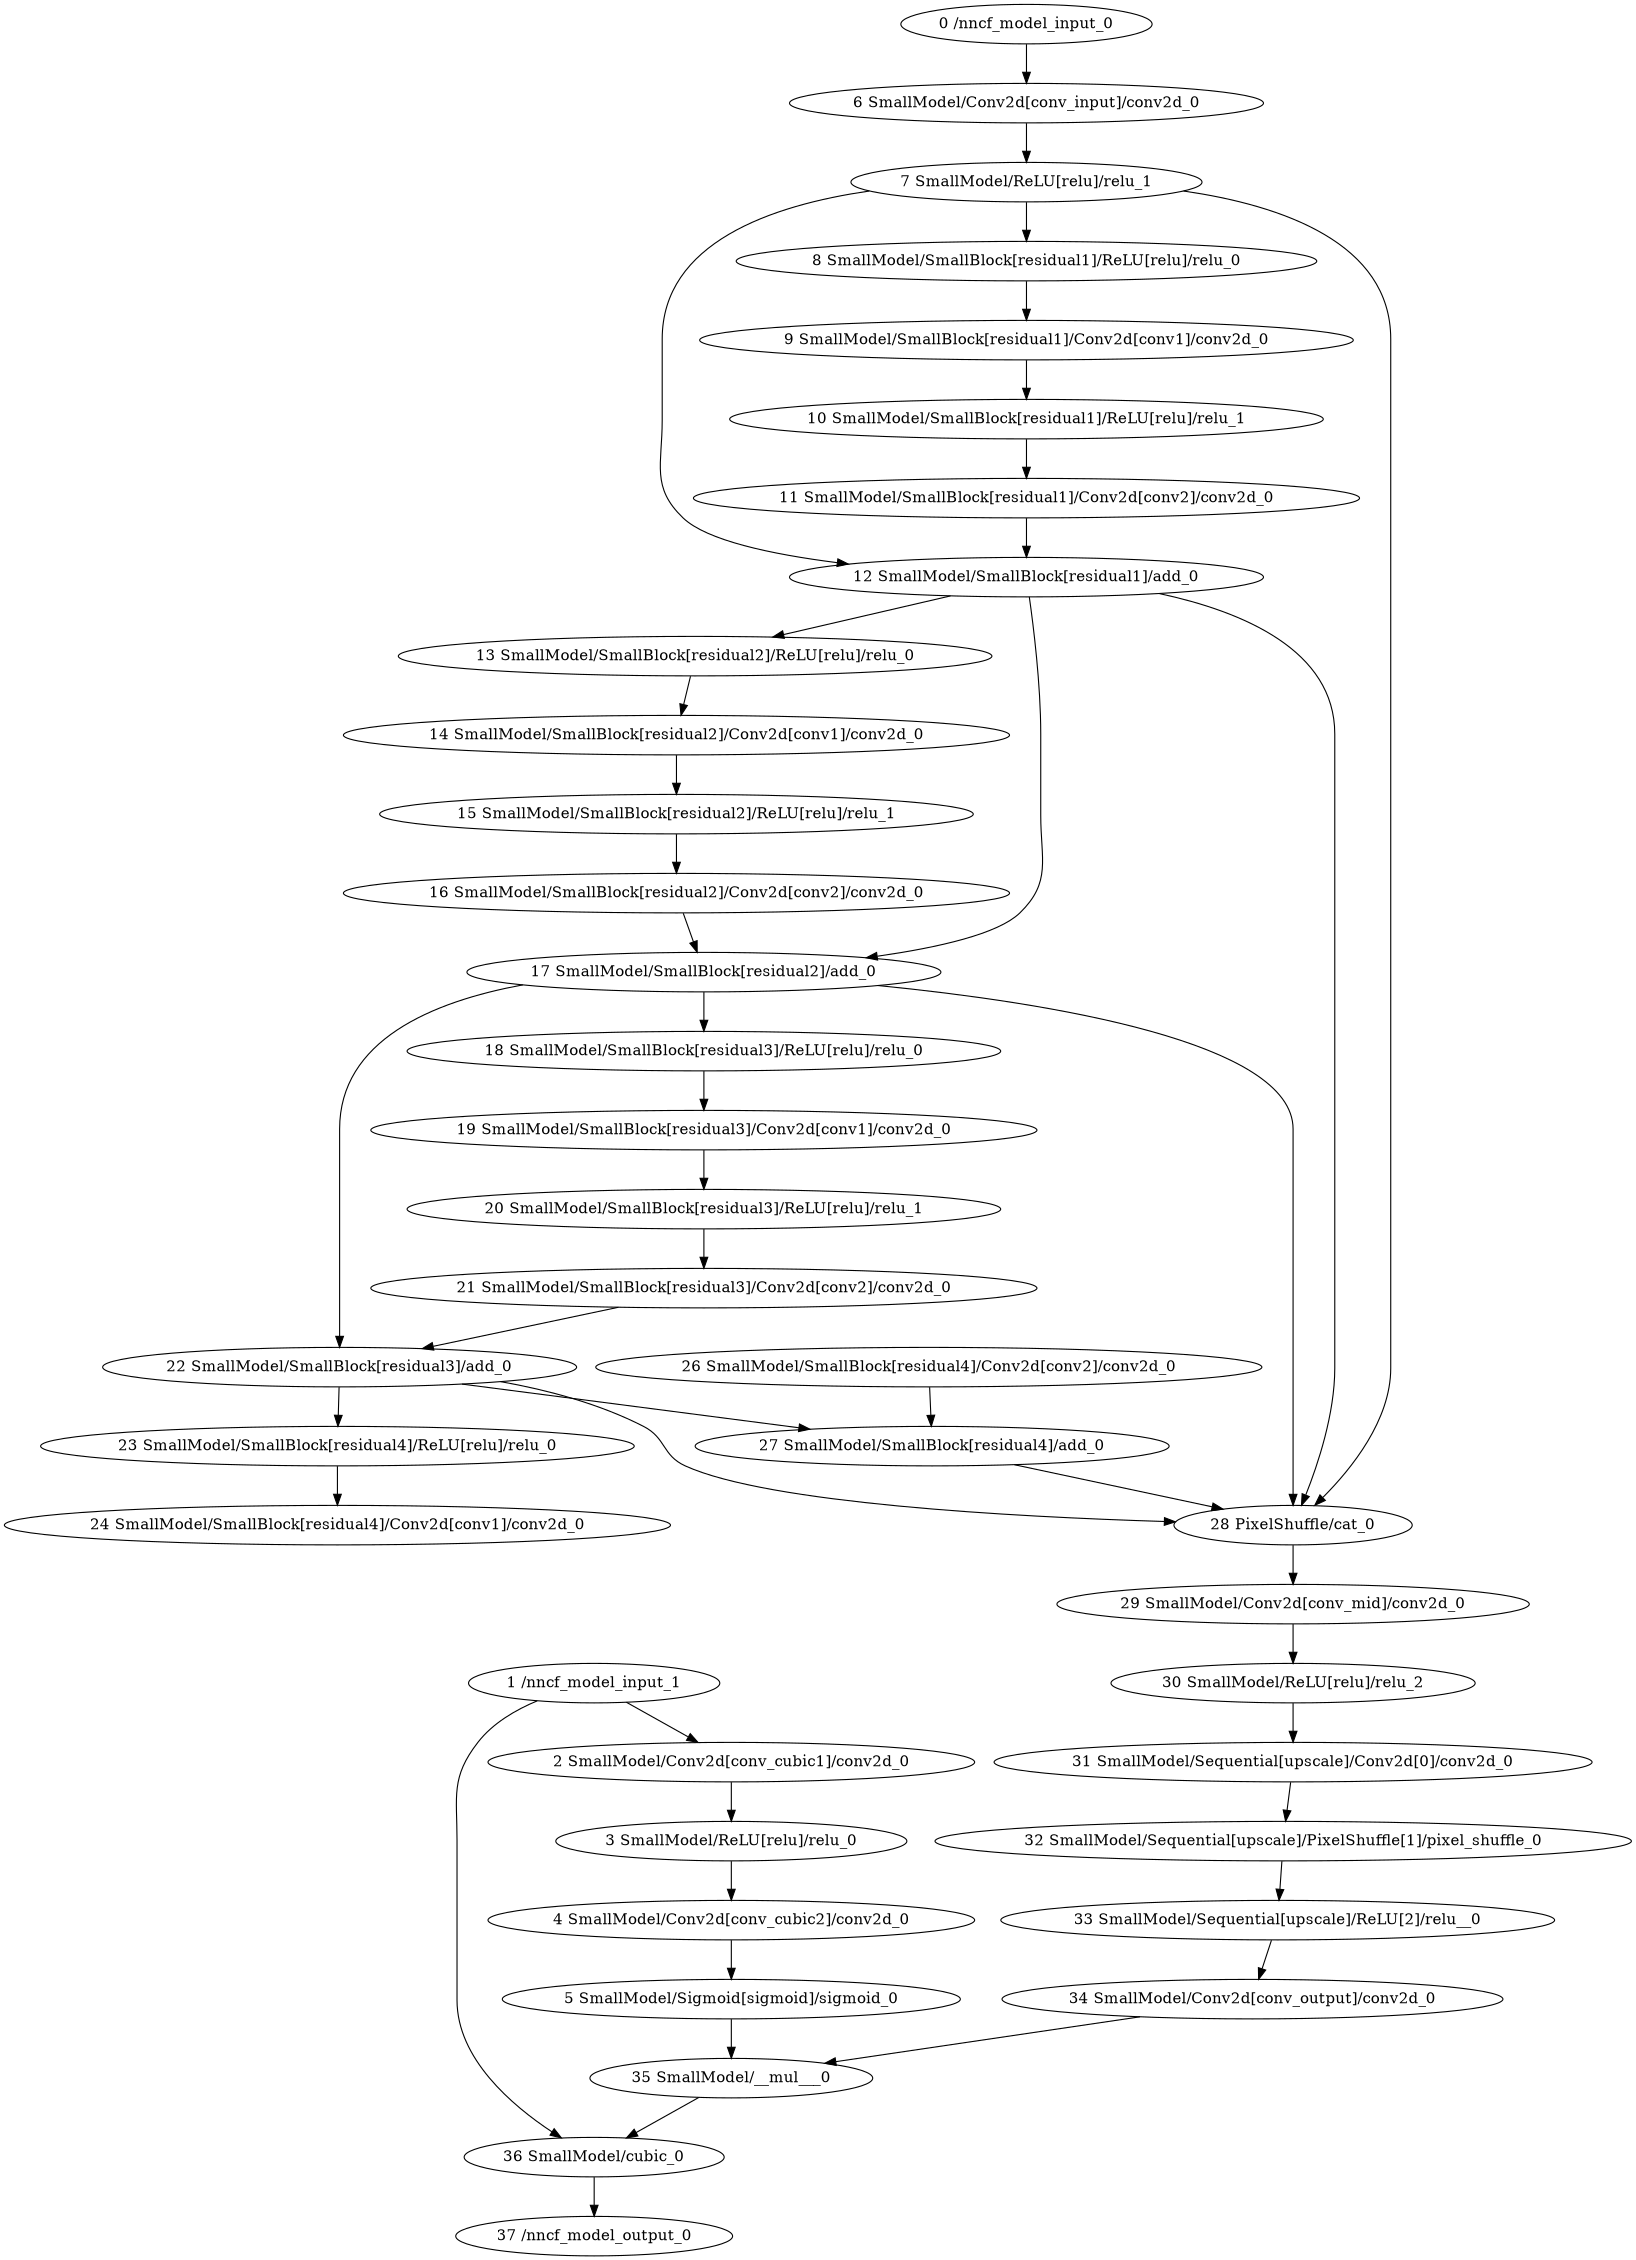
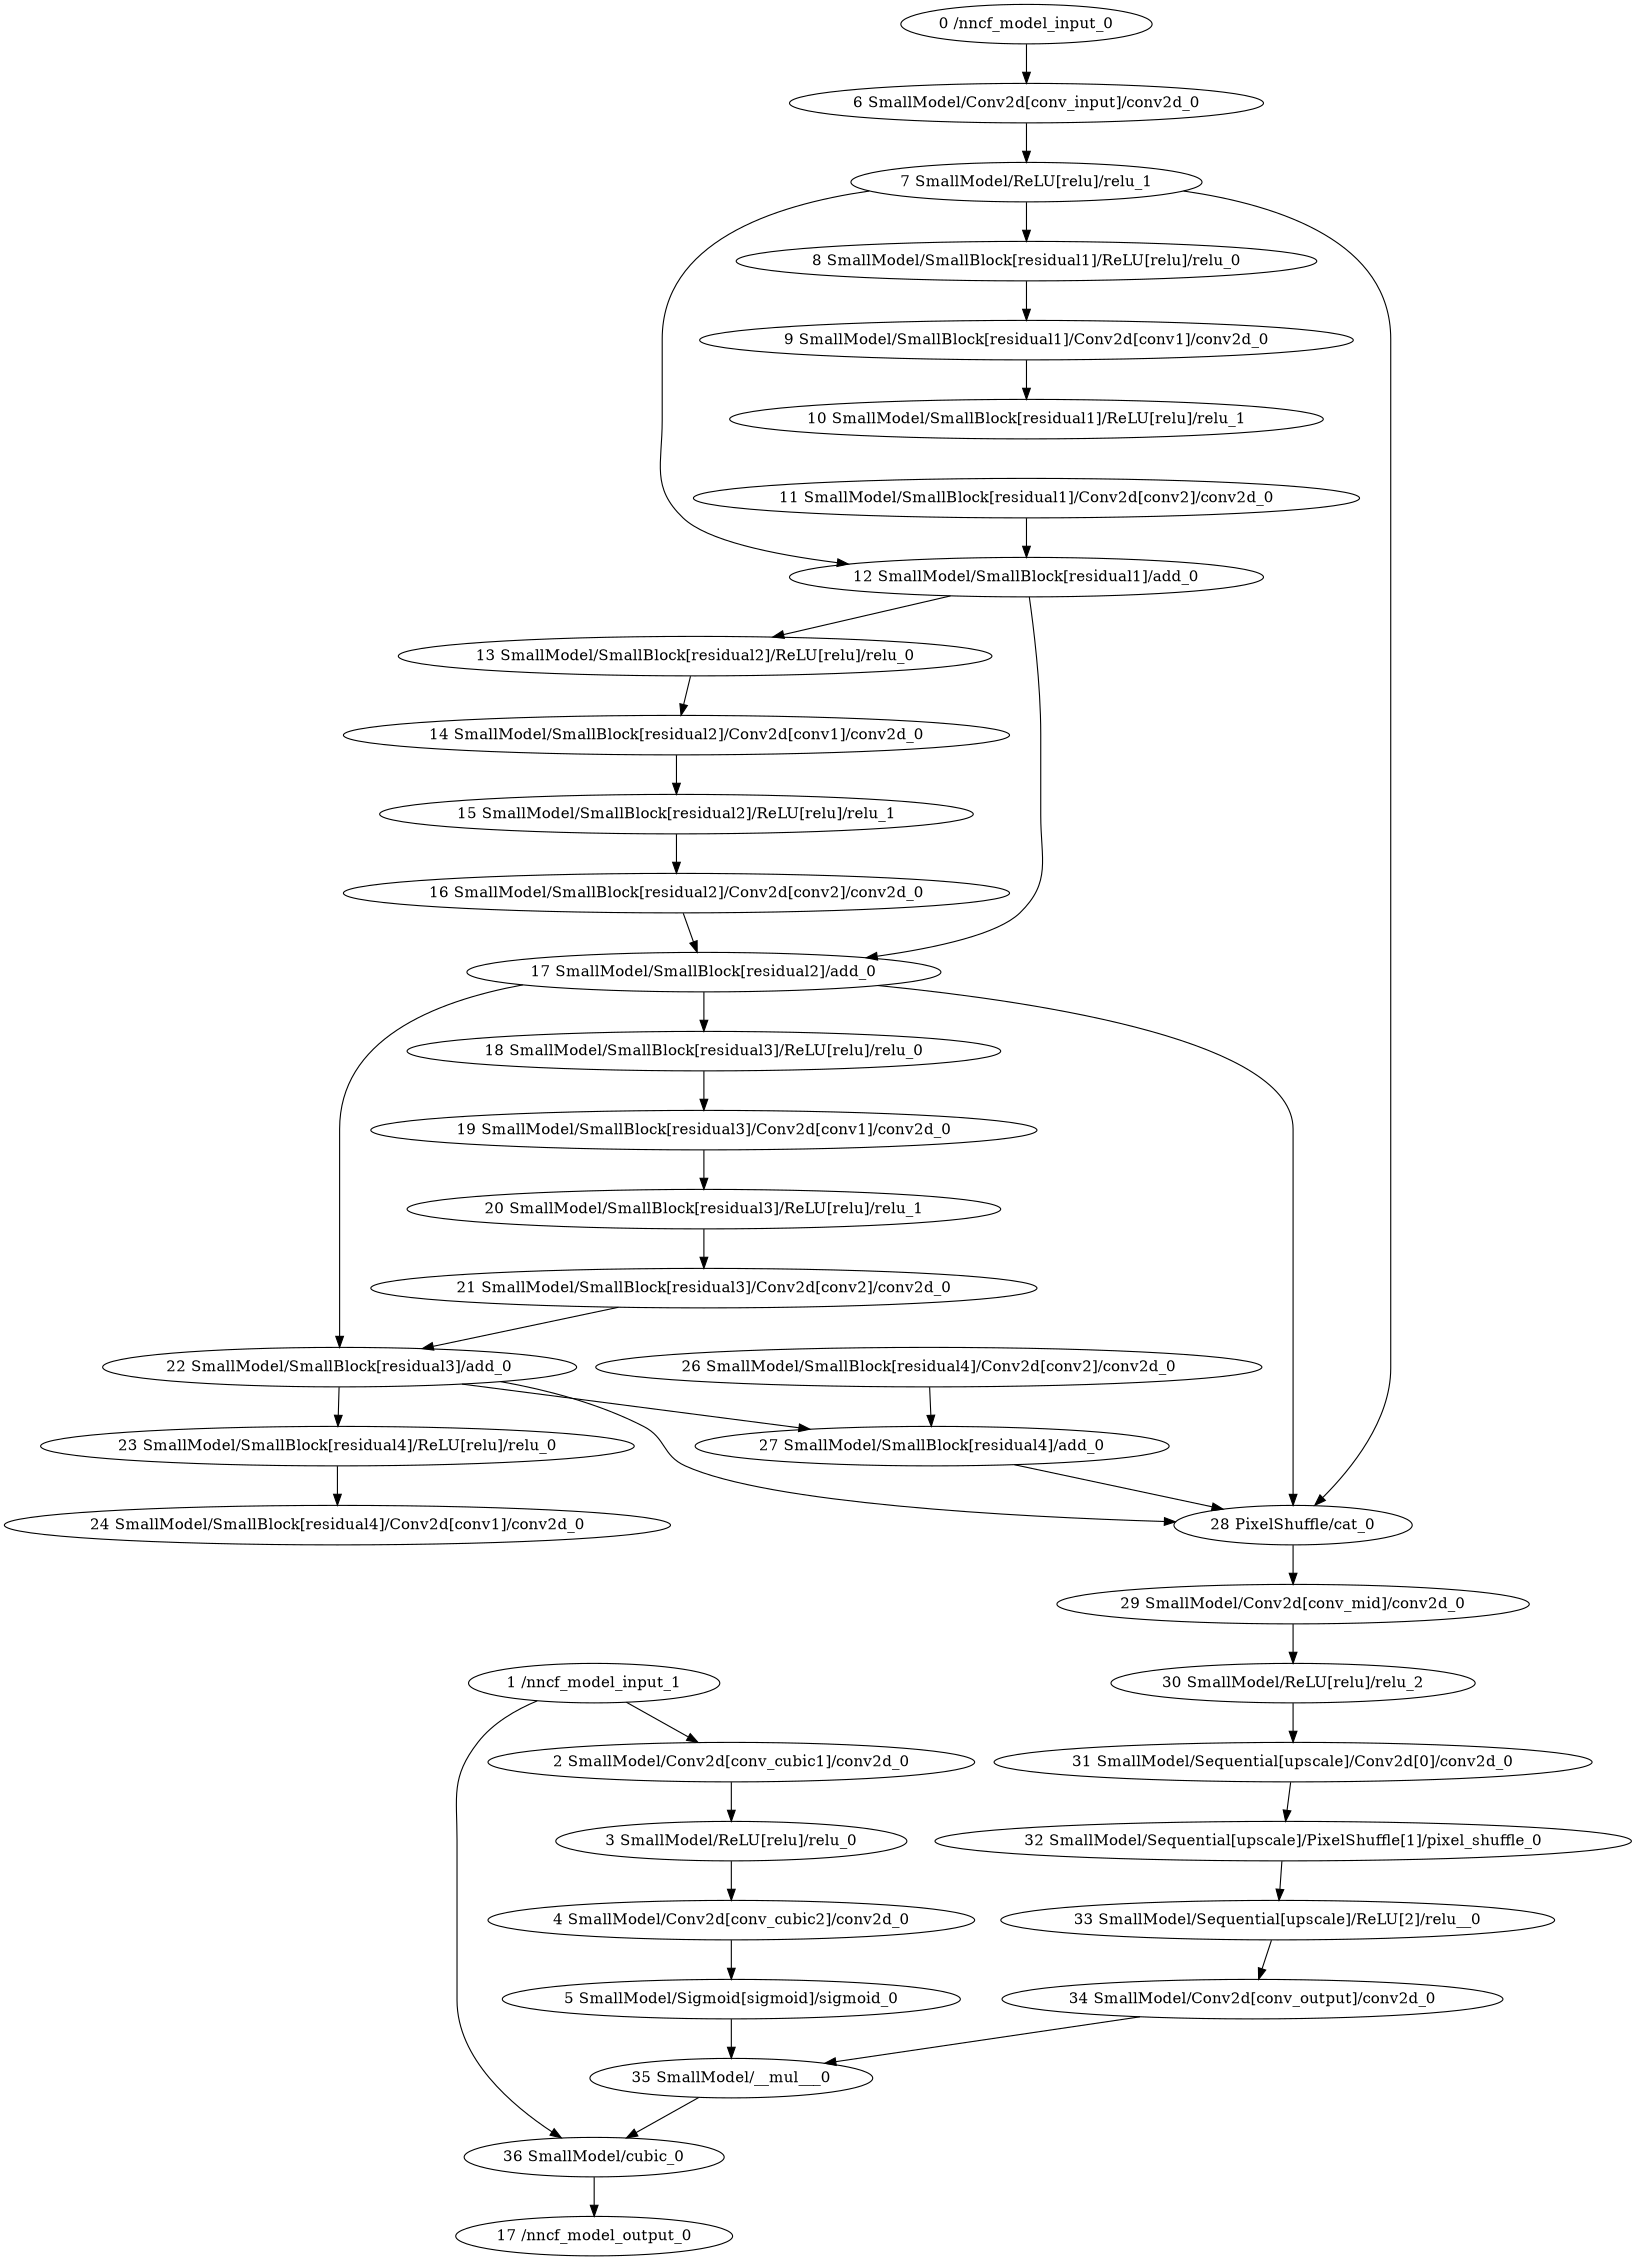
edge "10 SmallModel/SmallBlock[residual1]/ReLU[relu]/relu_1" -> "11 SmallModel/SmallBlock[residual1]/Conv2d[conv2]/conv2d_0": removed
edge "12 SmallModel/SmallBlock[residual1]/add_0" -> "28 PixelShuffle/cat_0": removed
node "37 /nncf_model_output_0": label "37 /nncf_model_output_0" -> "17 /nncf_model_output_0"
